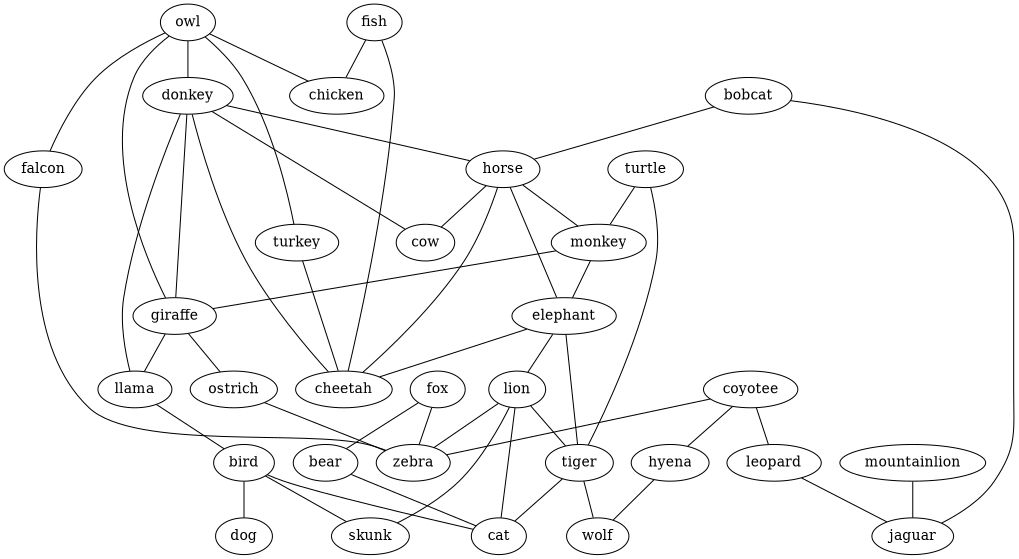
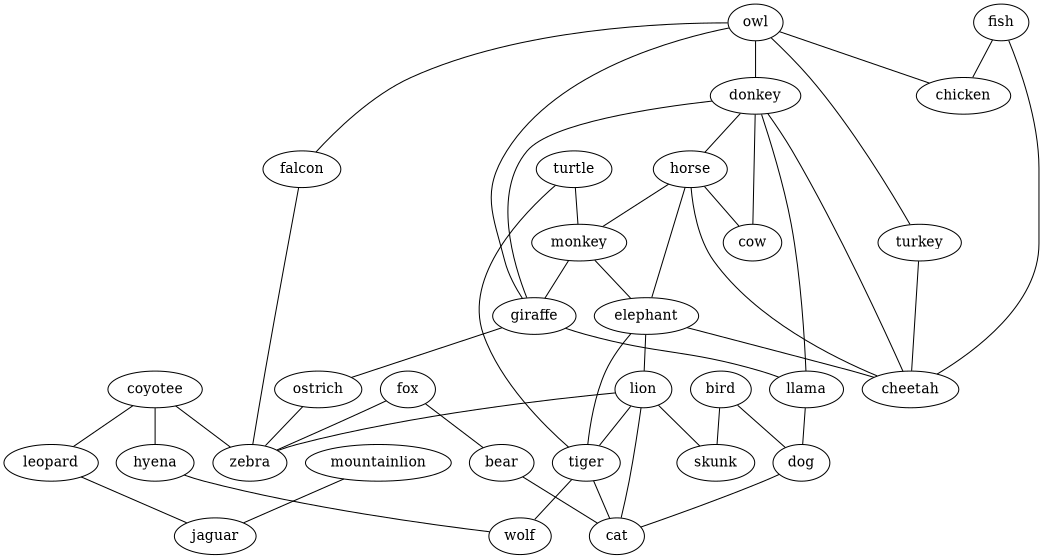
node "bobcat": removed
edge "llama" -- "bird": now "llama" -- "dog"
edge "bird" -- "cat": now "dog" -- "cat"
